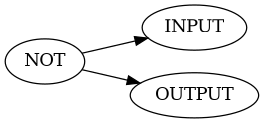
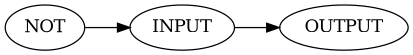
edge "NOT" -> "OUTPUT": now "INPUT" -> "OUTPUT"
